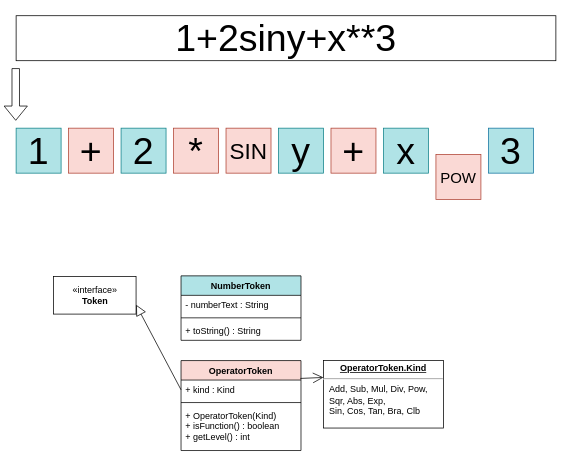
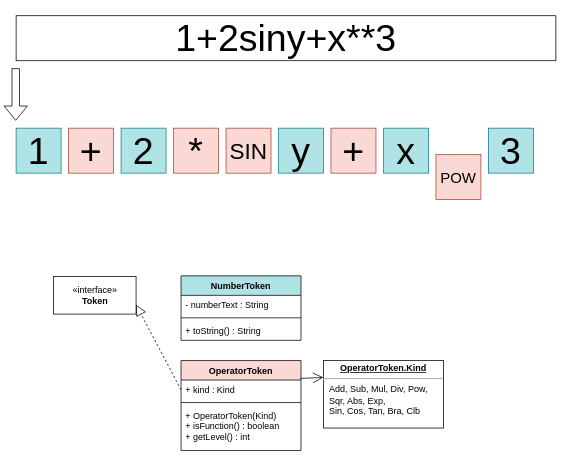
edge "+ kind : Kind" -> "«interface» Token": style solid -> dashed
